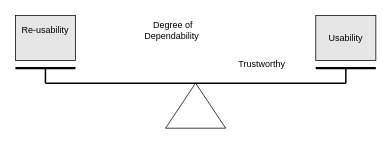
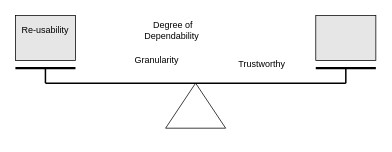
node "Usability": removed
node "Granularity": added
